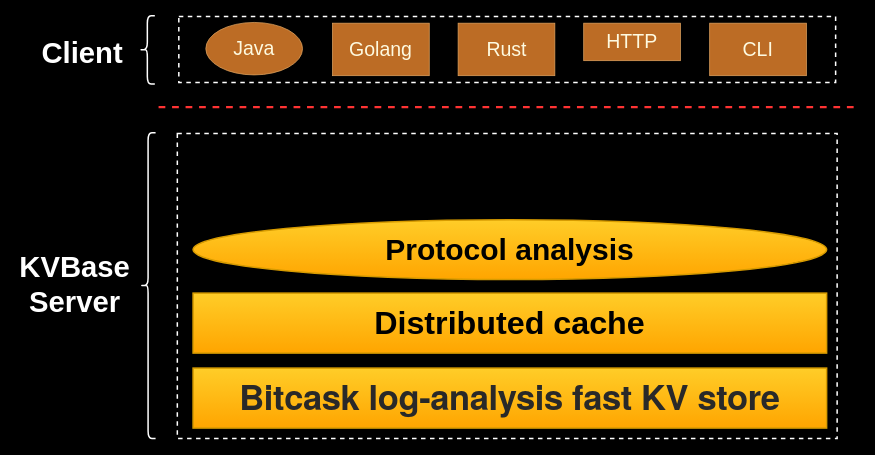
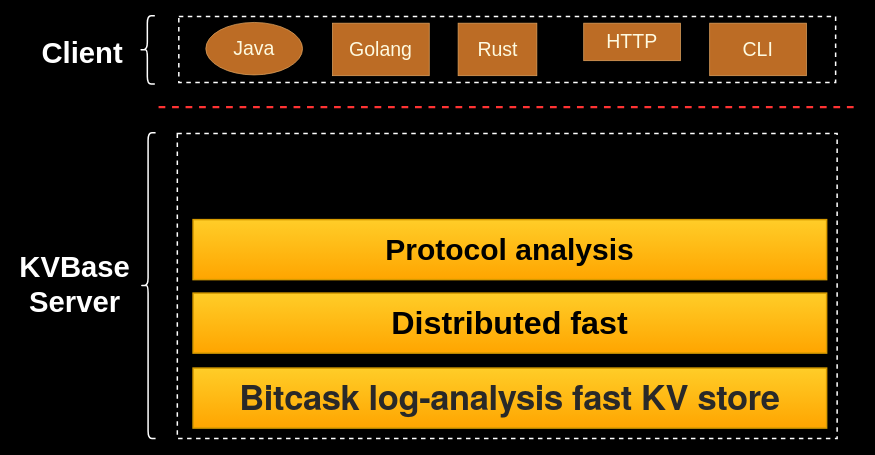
node "Rust": size 97x53 -> 79x53
node "Protocol analysis": shape ellipse -> rectangle
node "Distributed cache": label "Distributed cache" -> "Distributed fast"
